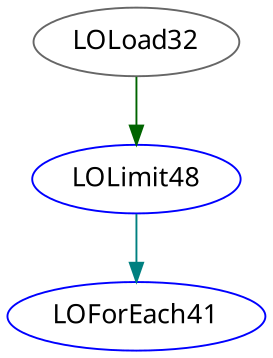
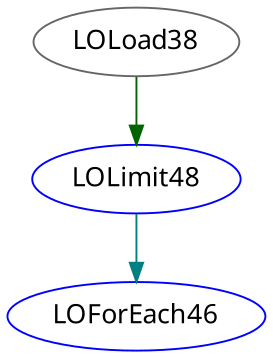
node "LOLoad32": label "LOLoad32" -> "LOLoad38"
node "LOForEach41": label "LOForEach41" -> "LOForEach46"
